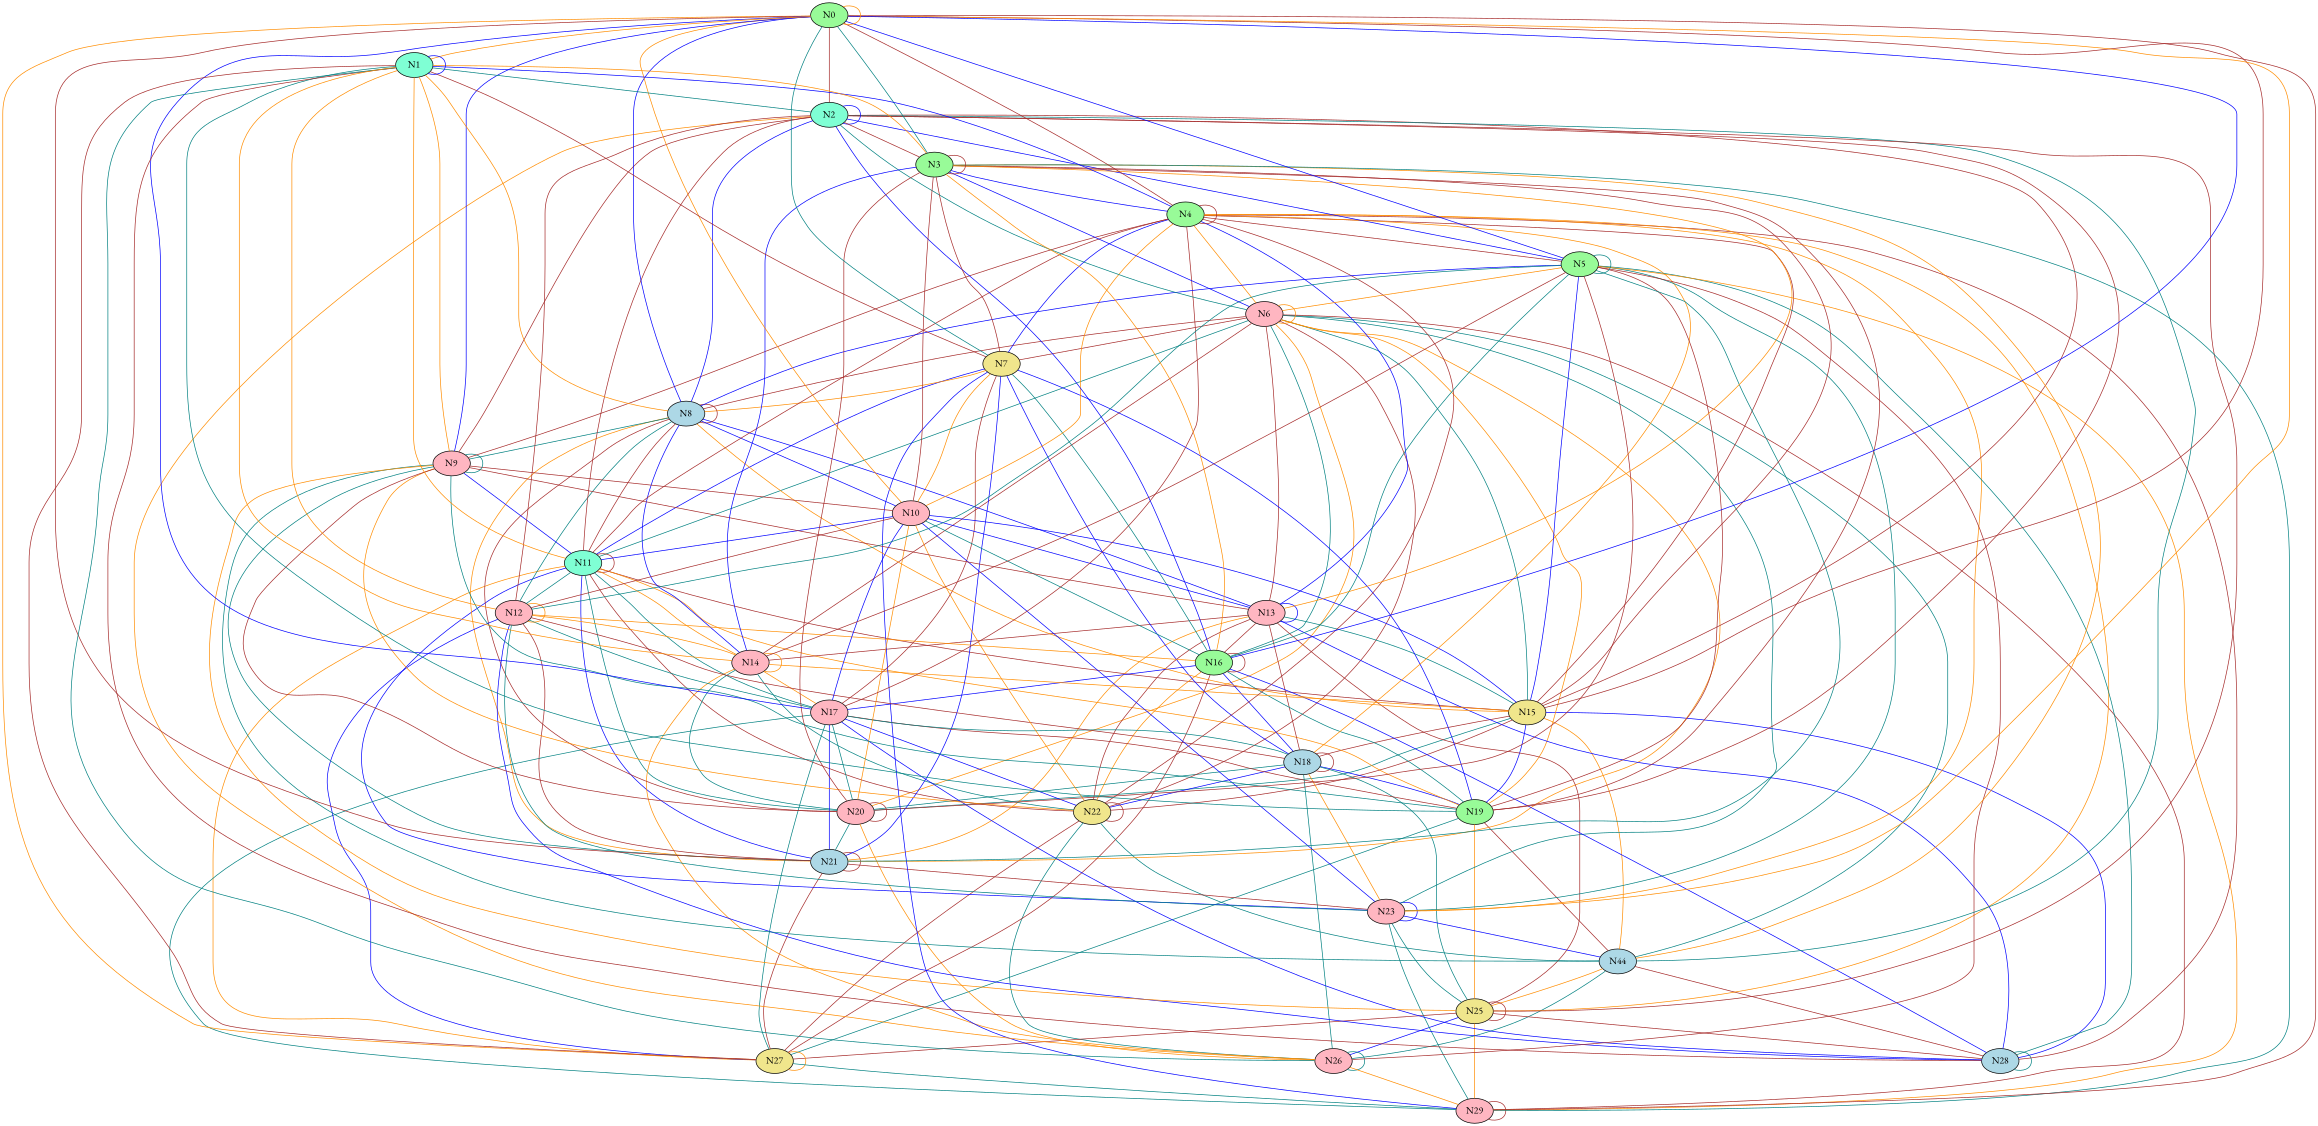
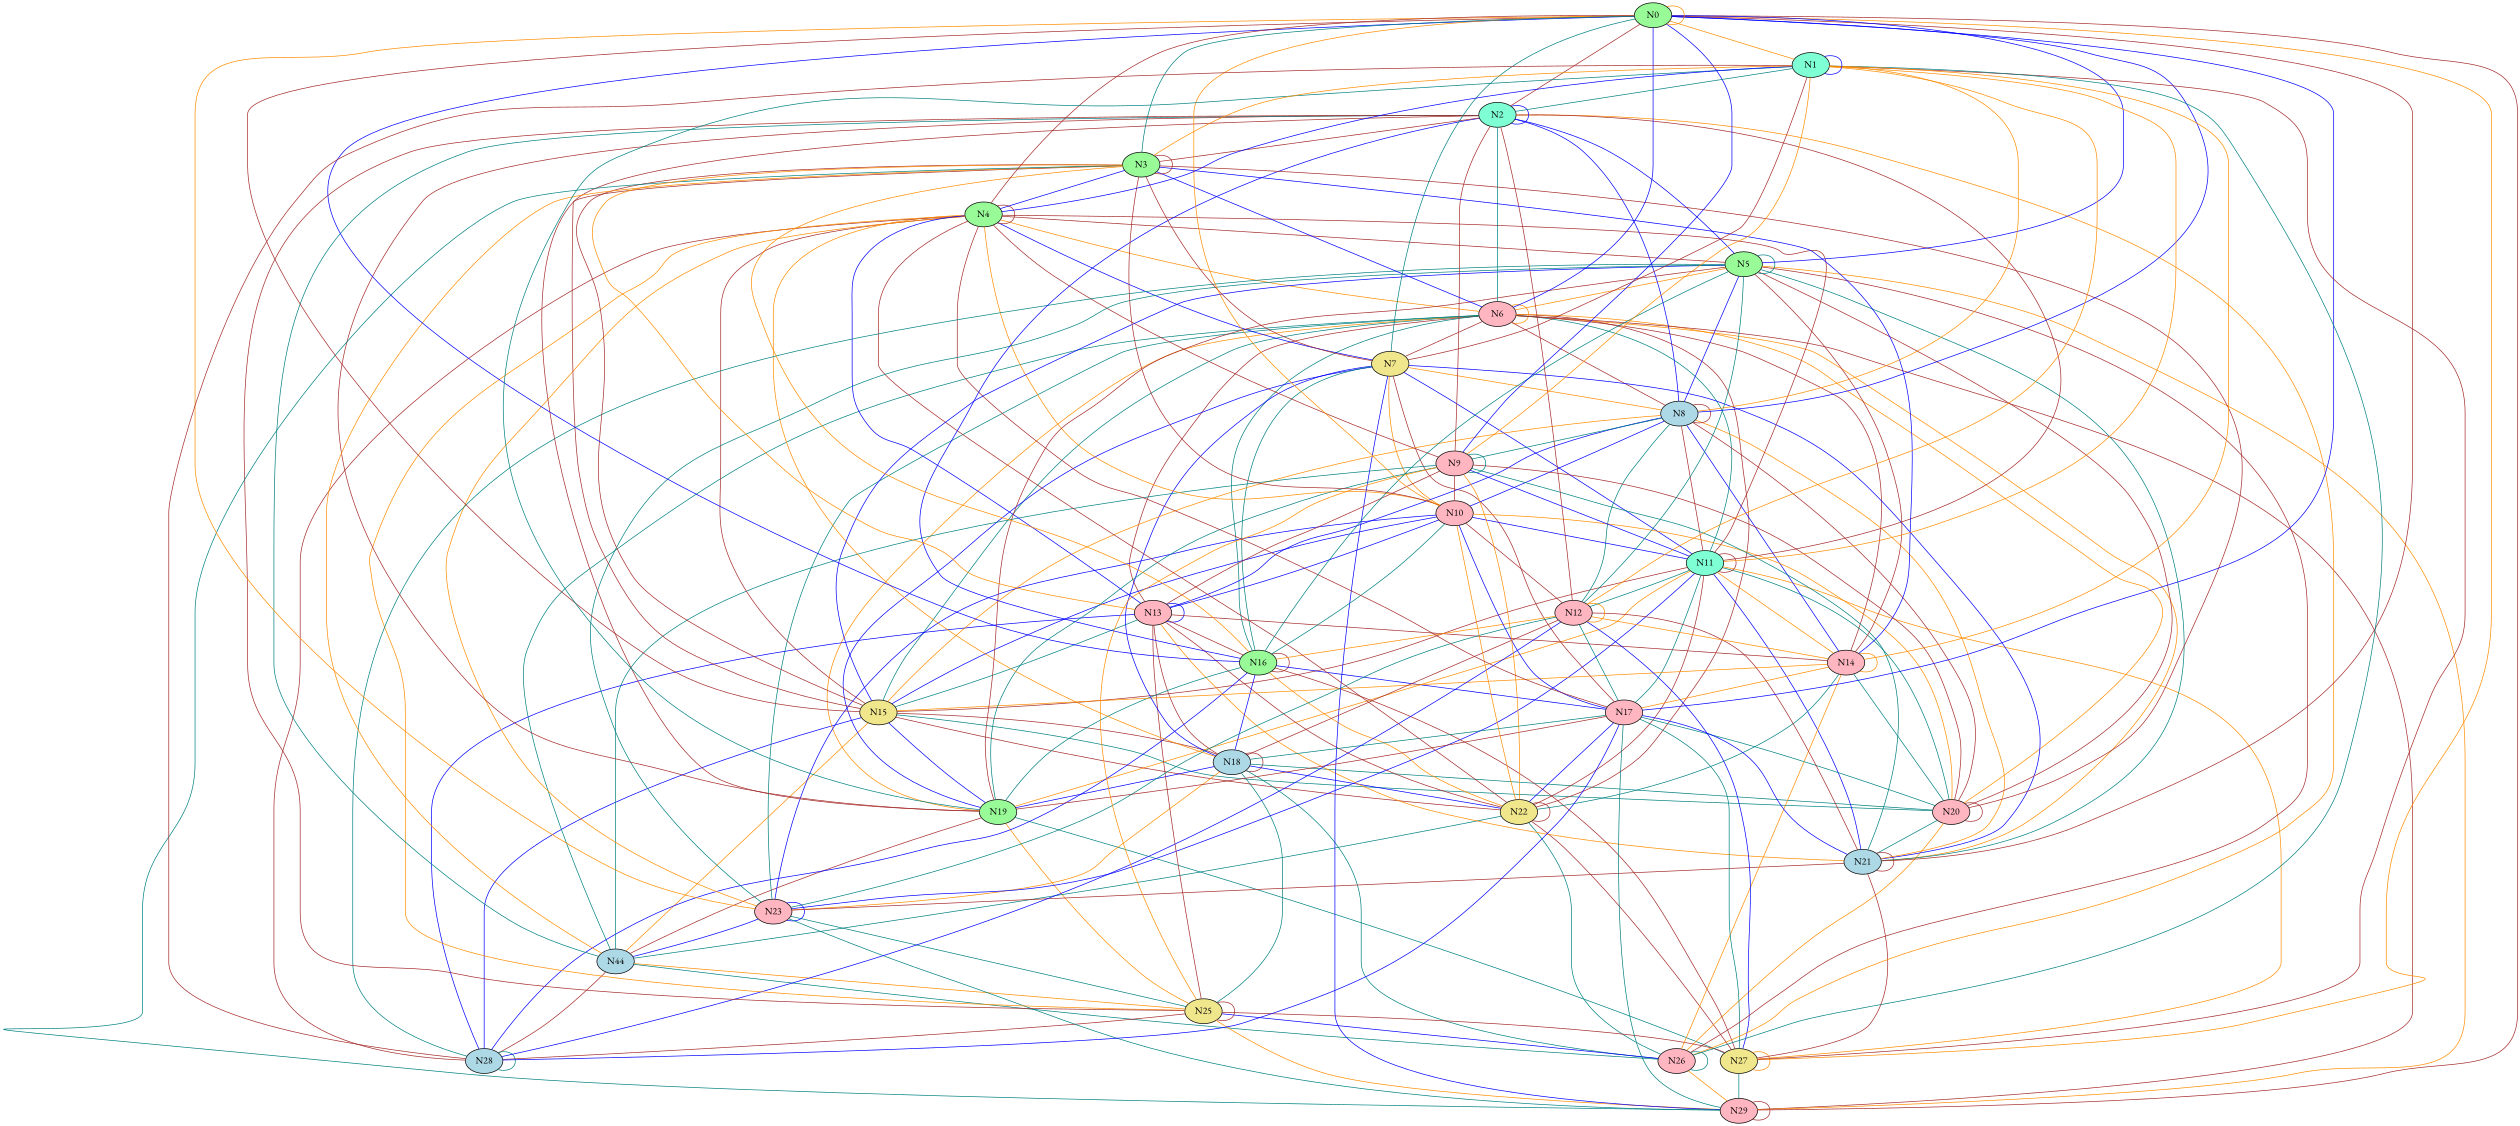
edge "N0" -- "N6": added
